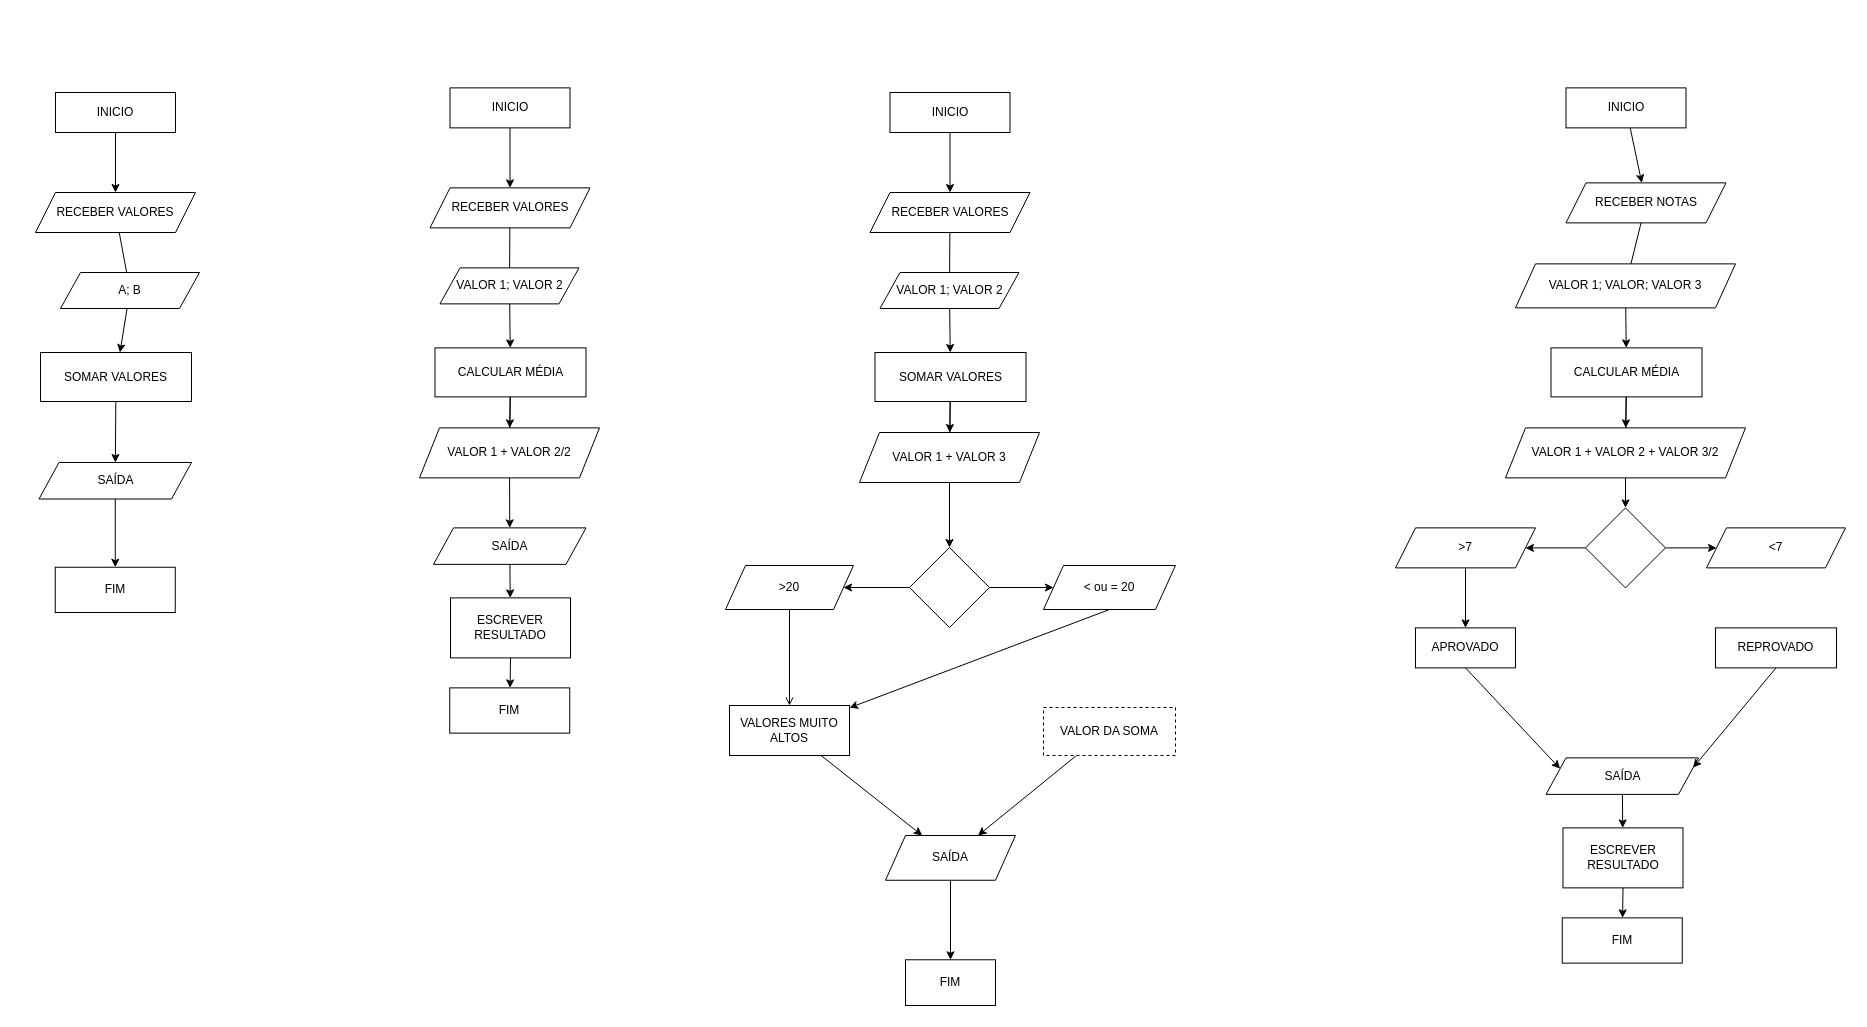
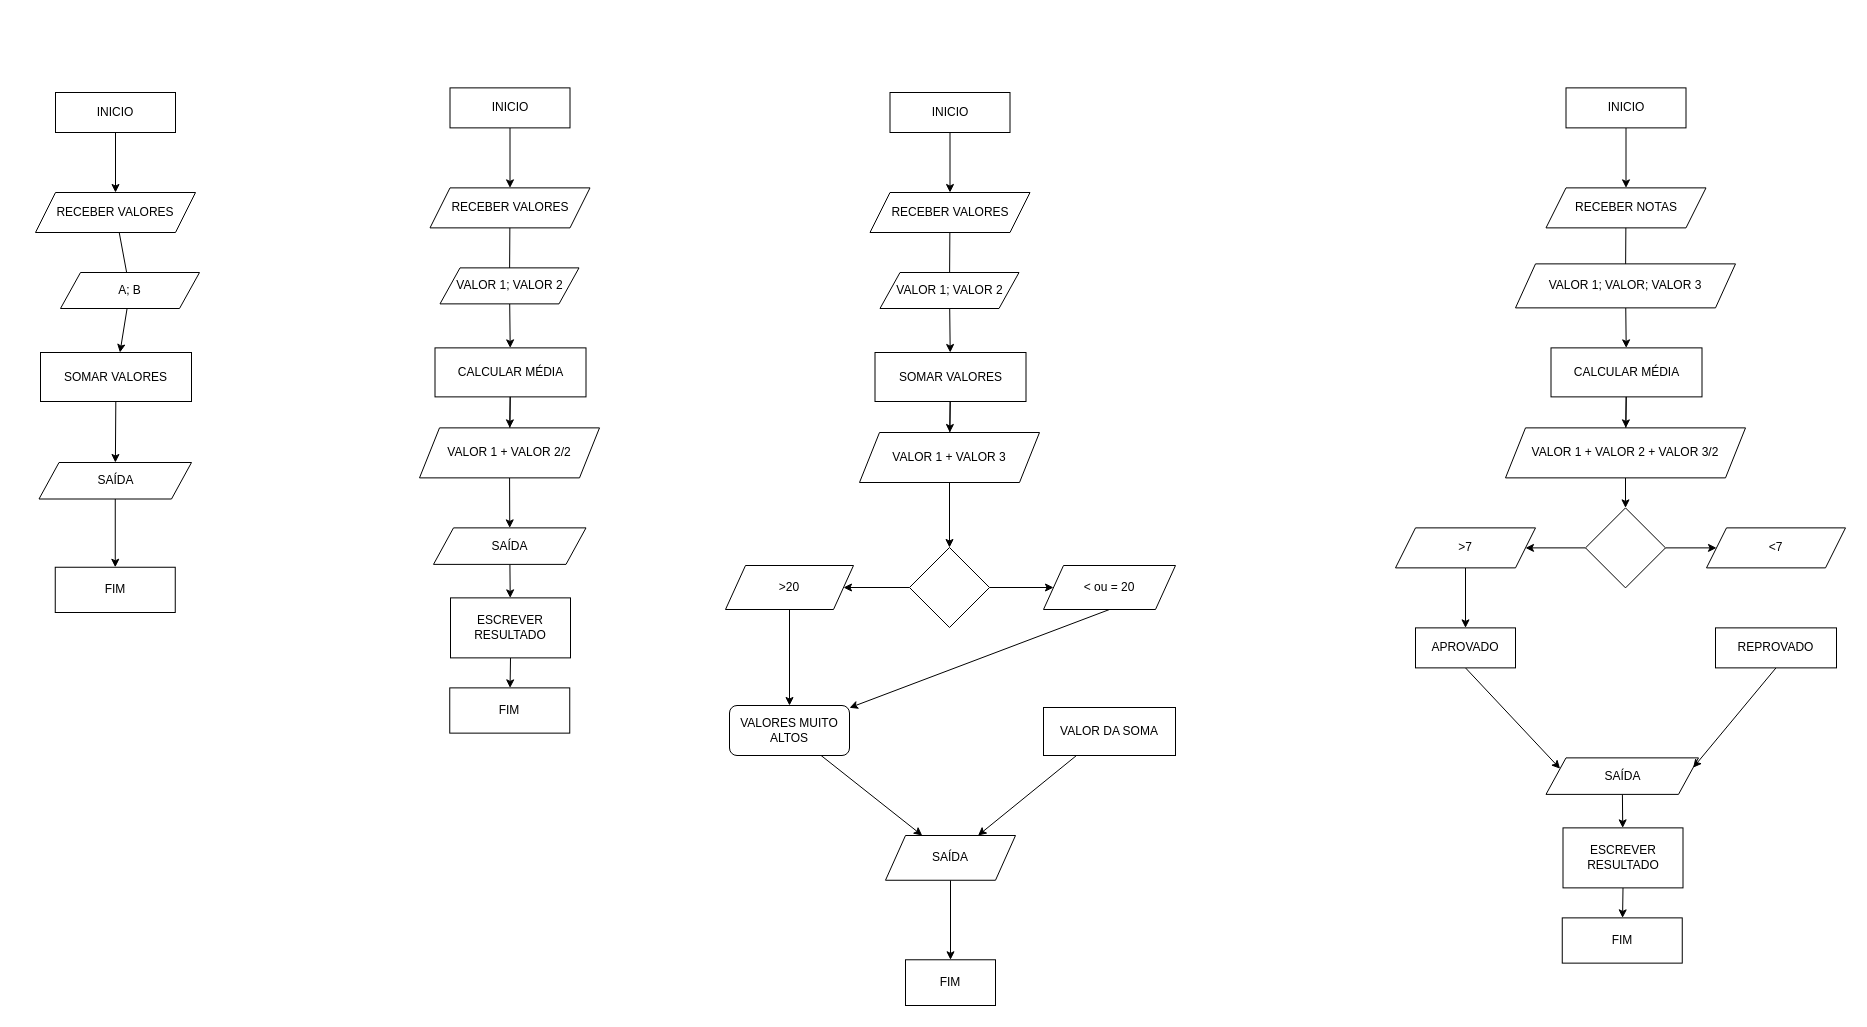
node "RECEBER NOTAS": moved (1646, 203) -> (1626, 208)
edge ">20" -> "VALORES MUITO ALTOS": arrowhead open -> classic
node "VALORES MUITO ALTOS": shape rectangle -> rounded rectangle
node "VALOR DA SOMA": style dashed -> solid
